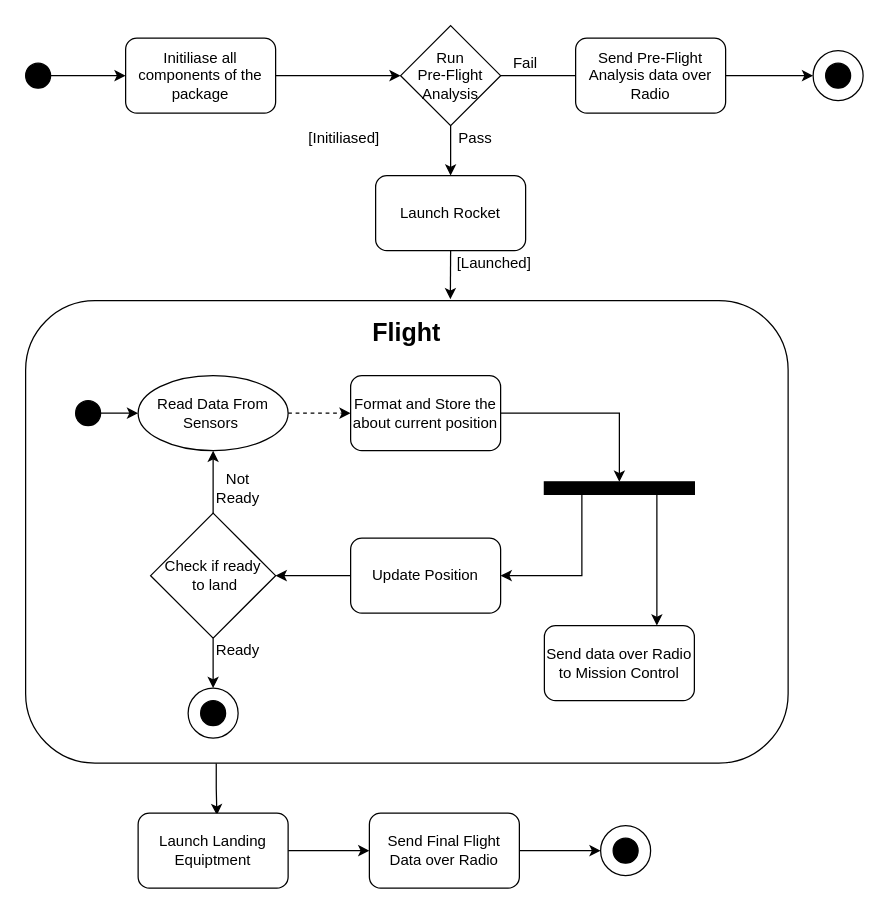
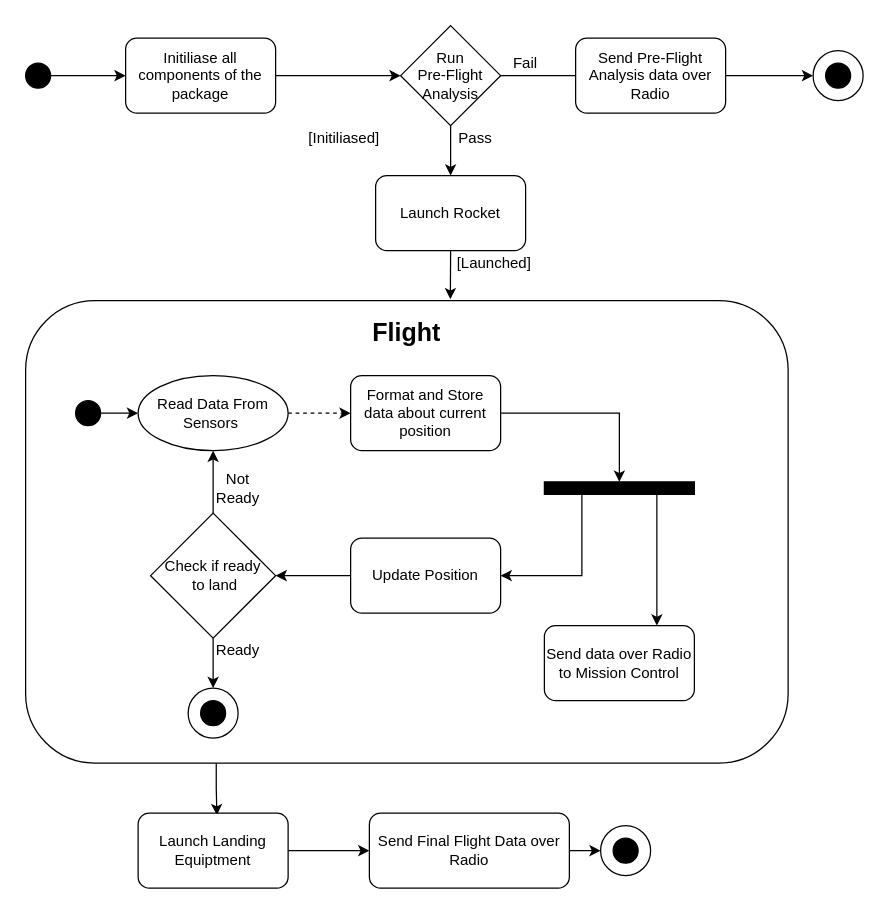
node "Format and Store the about current position": label "Format and Store the about current position" -> "Format and Store data about current position"
node "Send Final Flight Data over Radio": size 150x75 -> 200x75
